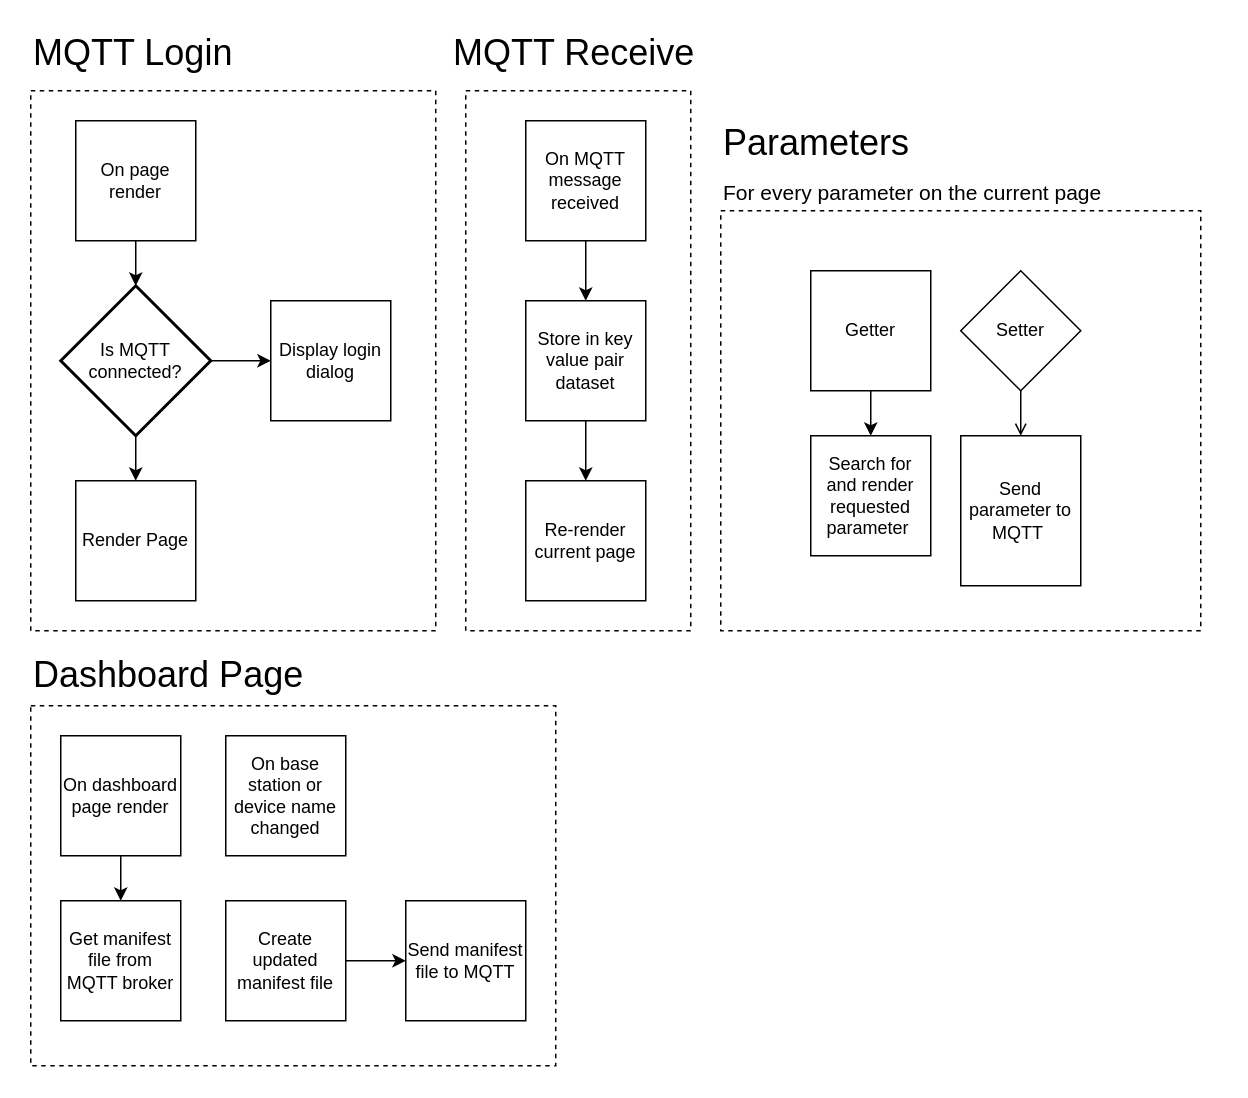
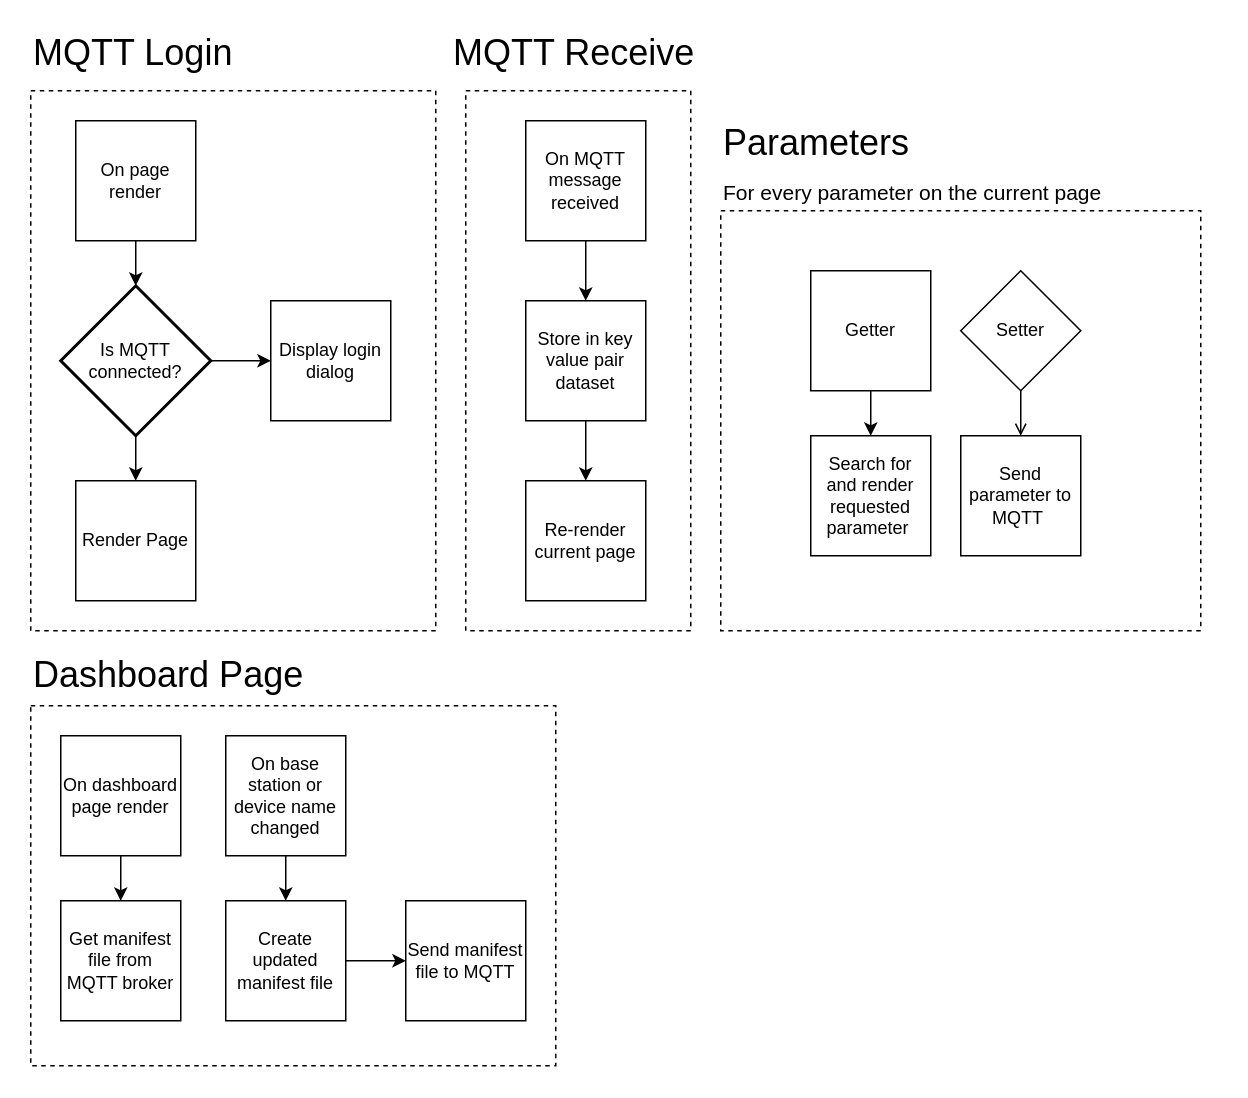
node "Send parameter to MQTT": size 120x150 -> 120x120
edge "On base station or device name changed" -> "Create updated manifest file": added
